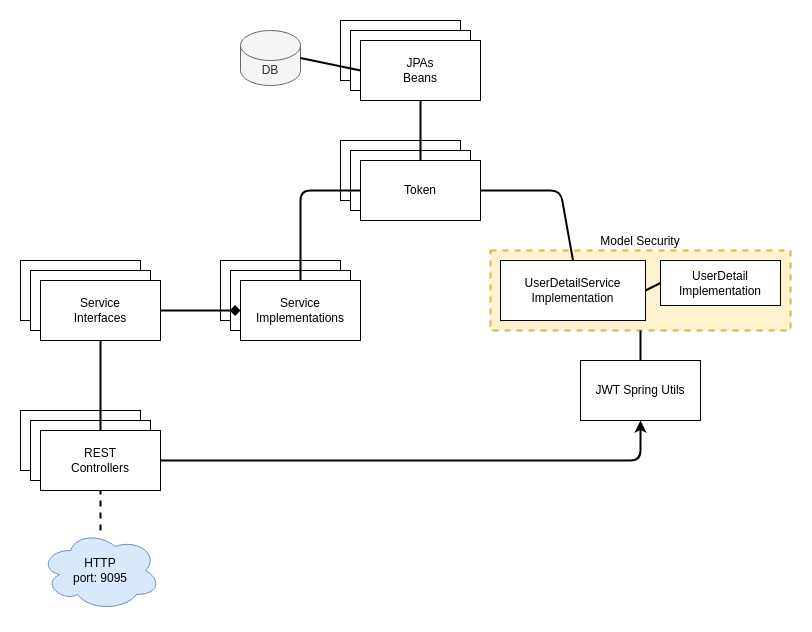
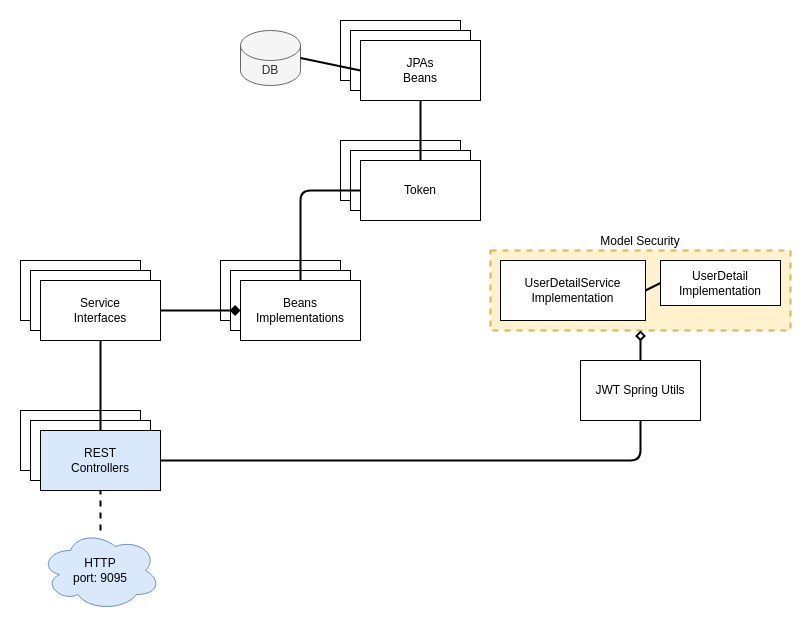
edge "Token" -- "UserDetailService Implementation": removed
node "Service Implementations": label "Service Implementations" -> "Beans Implementations"
edge "Model Security" -- "JWT Spring Utils": arrowhead none -> diamond
edge "REST Controllers" -> "JWT Spring Utils": arrowhead classic -> none
node "REST Controllers": fillcolor #ffffff -> #dae8fc
